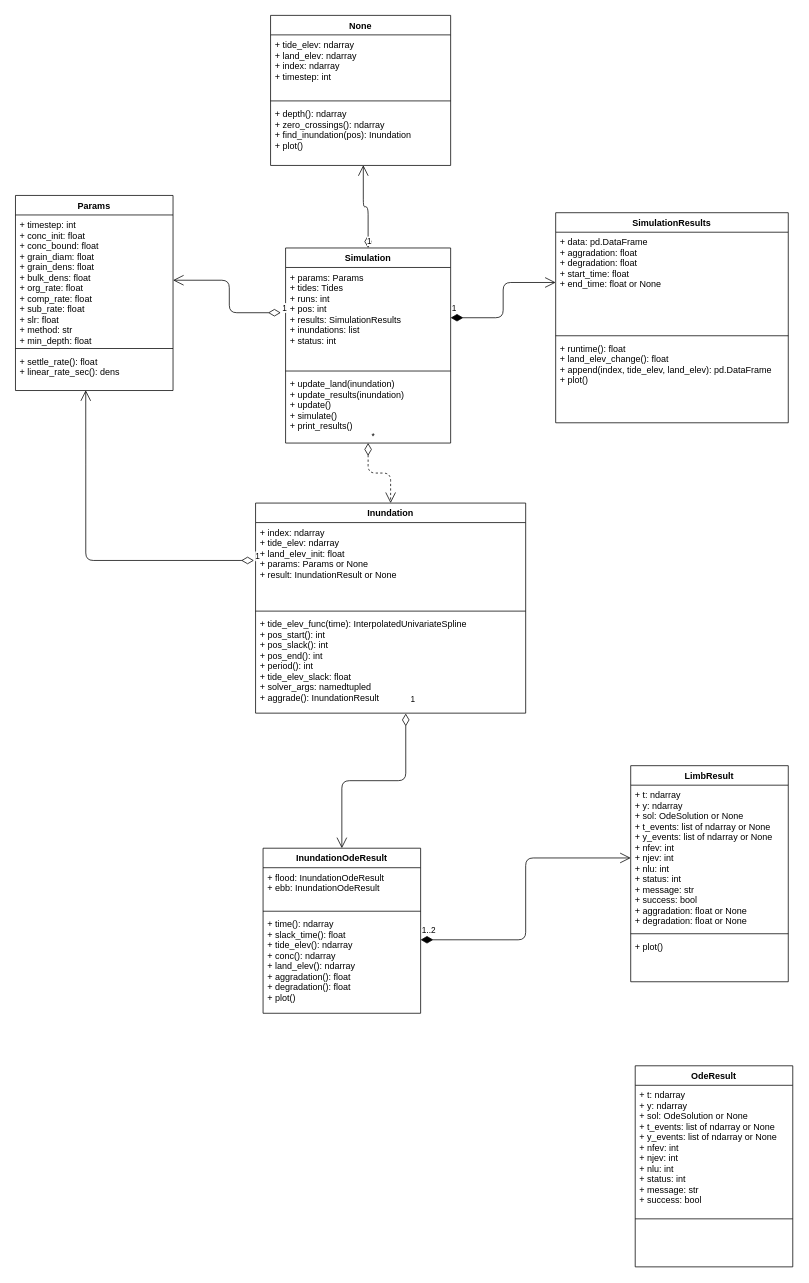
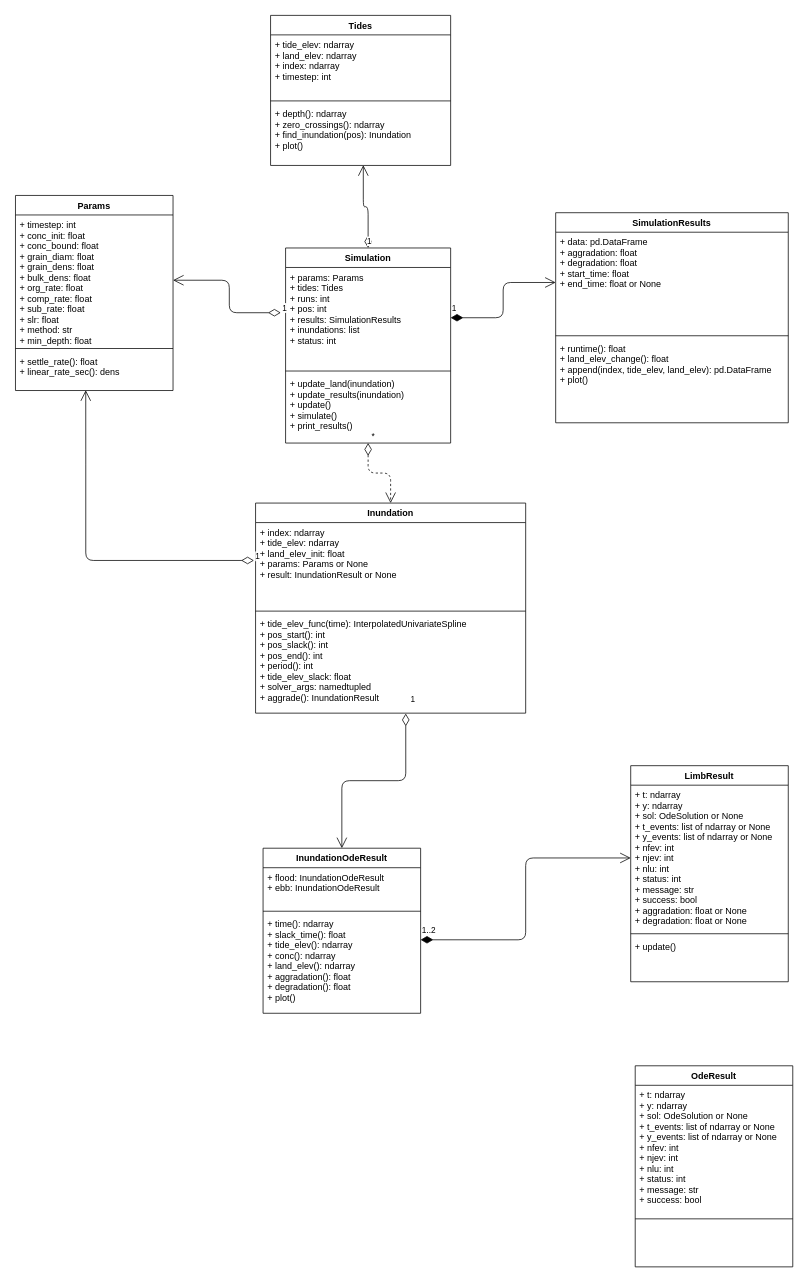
node "None": label "None" -> "Tides"
node "+ plot()": label "+ plot()" -> "+ update()"
